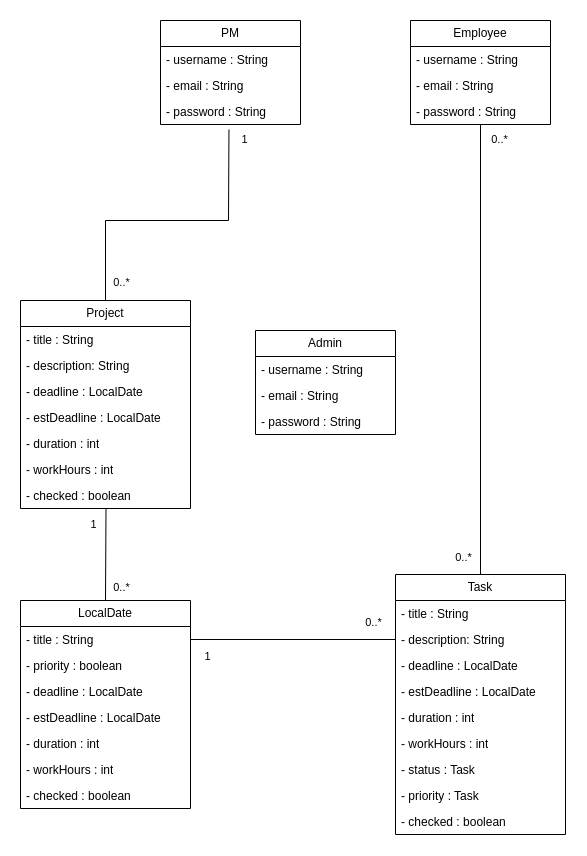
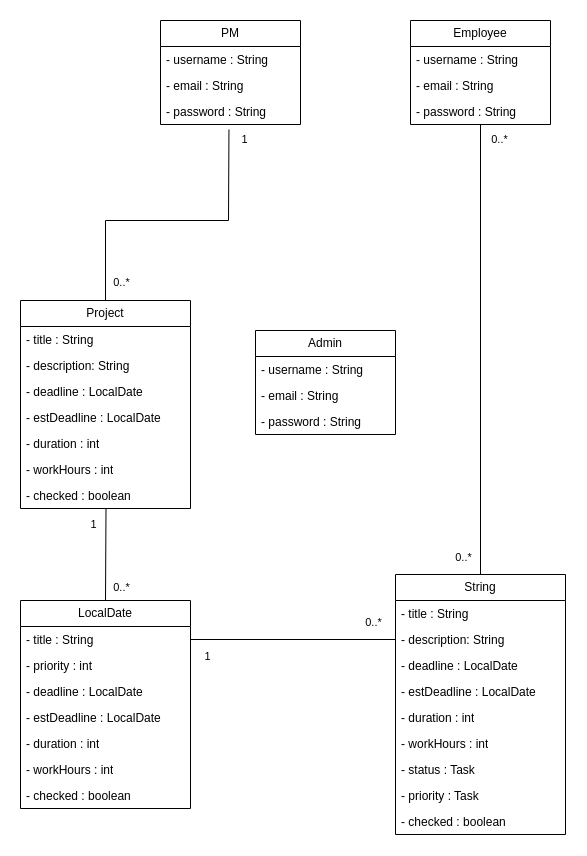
node "Task": label "Task" -> "String"
node "- priority : boolean": label "- priority : boolean" -> "- priority : int"
